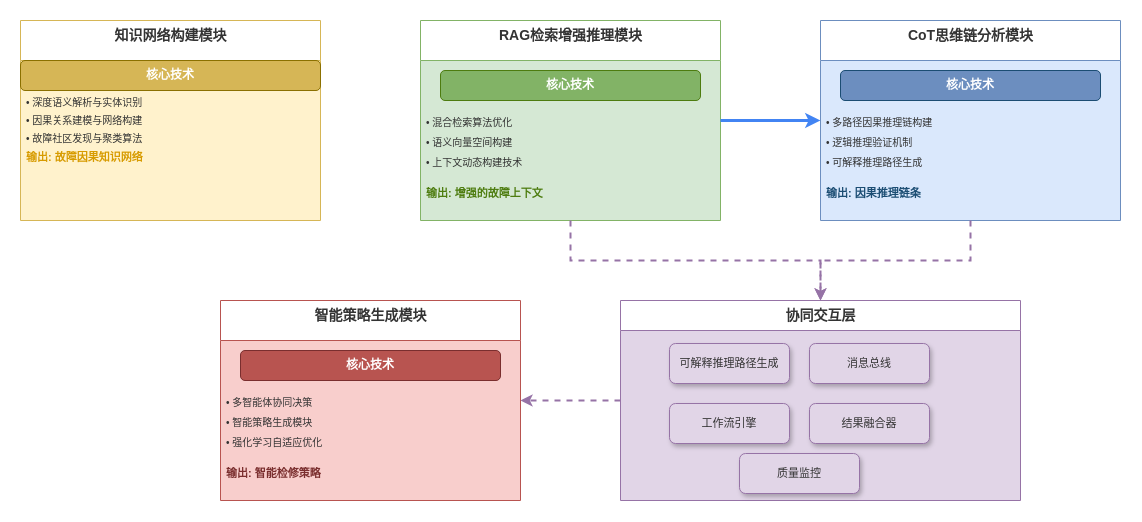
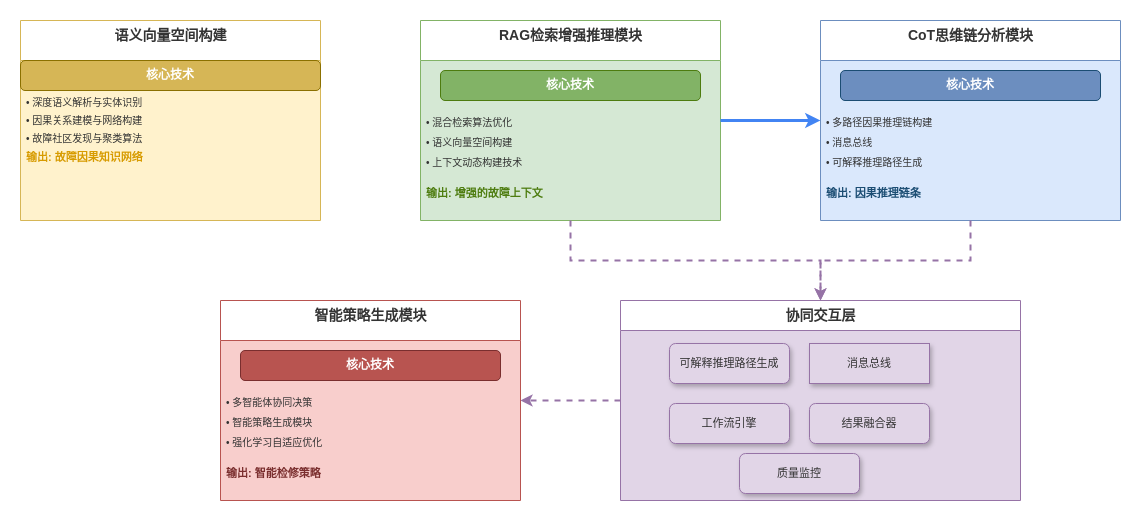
node "知识网络构建模块": label "知识网络构建模块" -> "语义向量空间构建"
node "• 逻辑推理验证机制": label "• 逻辑推理验证机制" -> "• 消息总线"
node "消息总线": shape rounded rectangle -> rectangle
